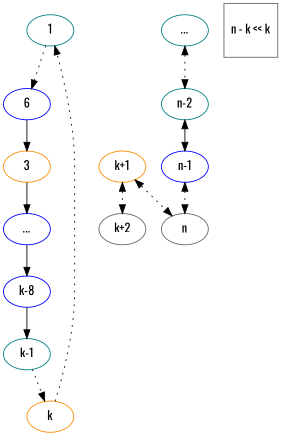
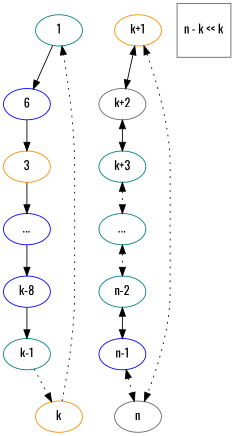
edge "1" -> "6": style dotted -> solid
node "k+3": added
edge "k+1" -- "k+2": style dotted -> solid
